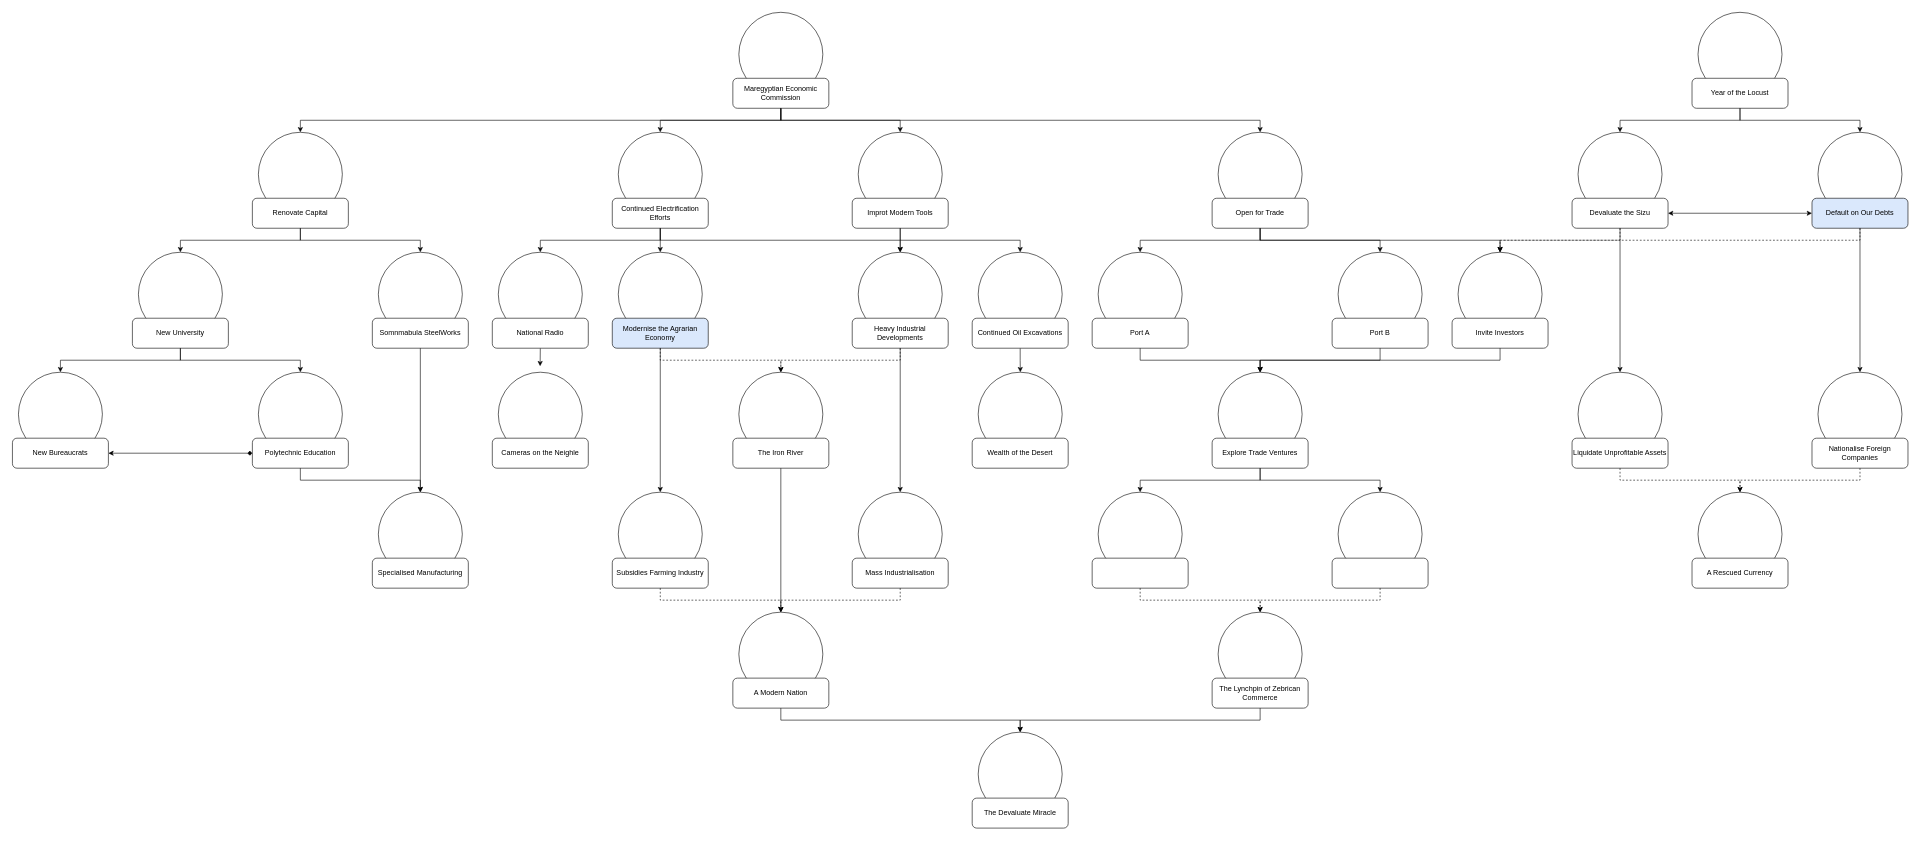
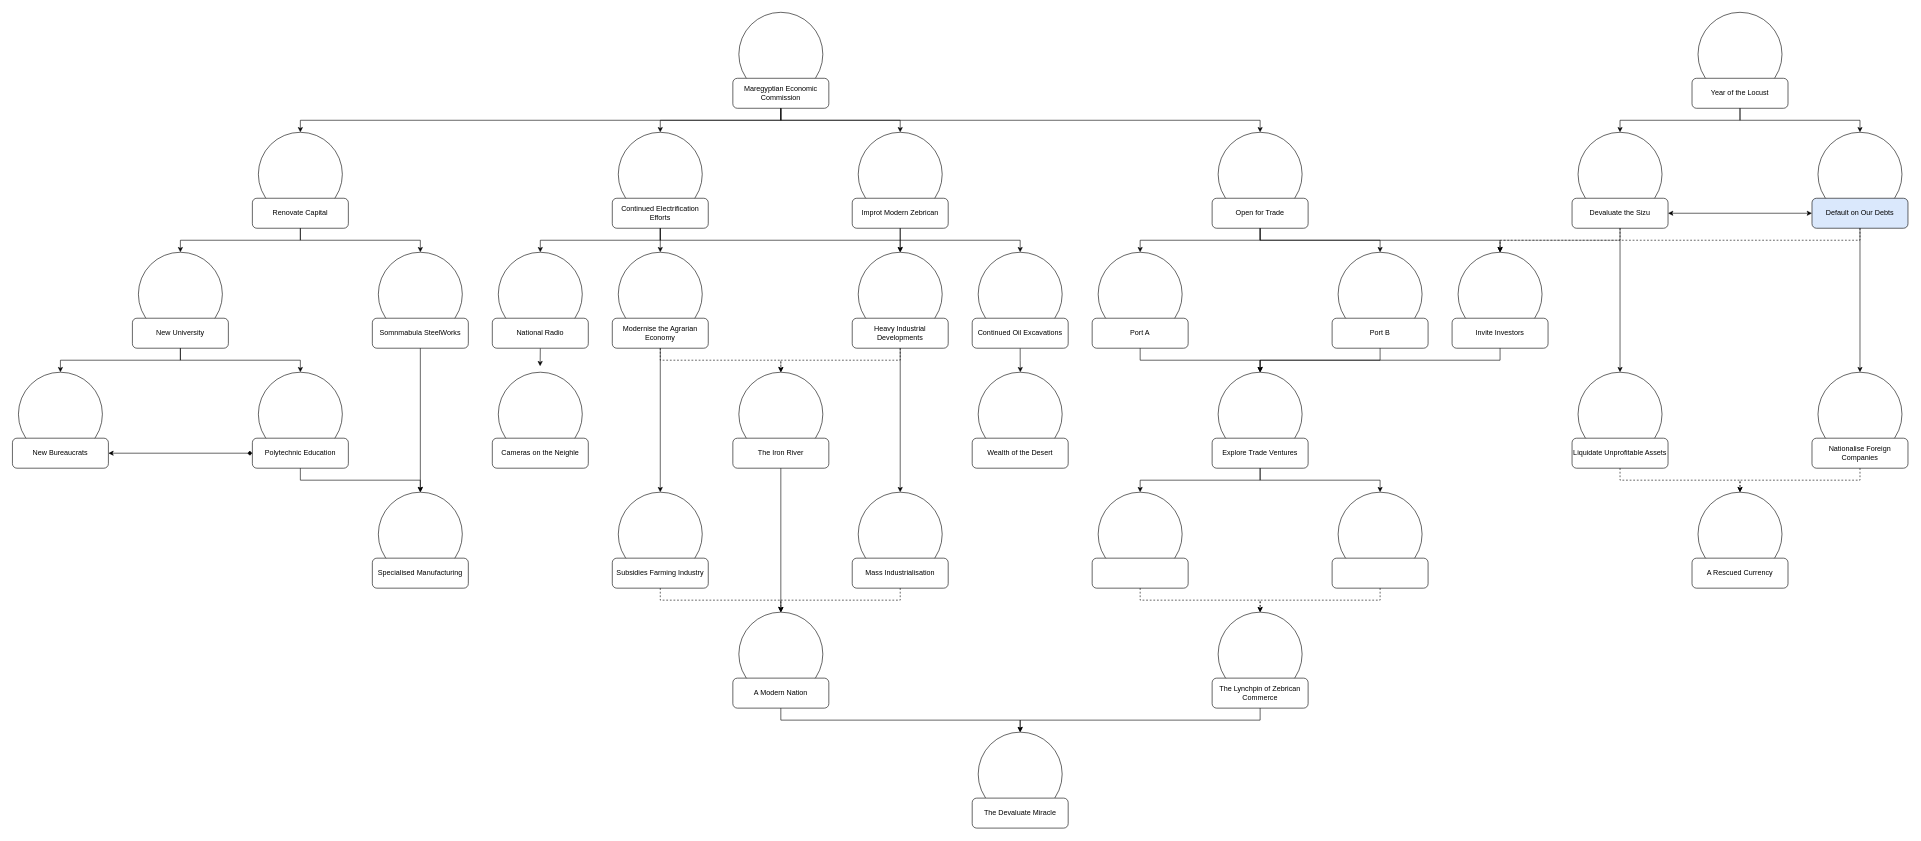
node "Improt Modern Tools": label "Improt Modern Tools" -> "Improt Modern Zebrican"
node "Modernise the Agrarian Economy": fillcolor #dae8fc -> #ffffff
